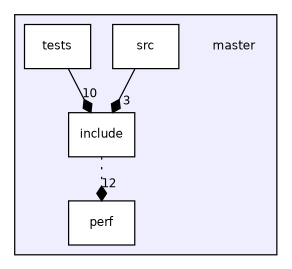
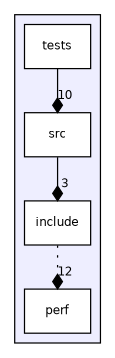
node "master": removed
edge "tests" -> "include": now "tests" -> "src"
